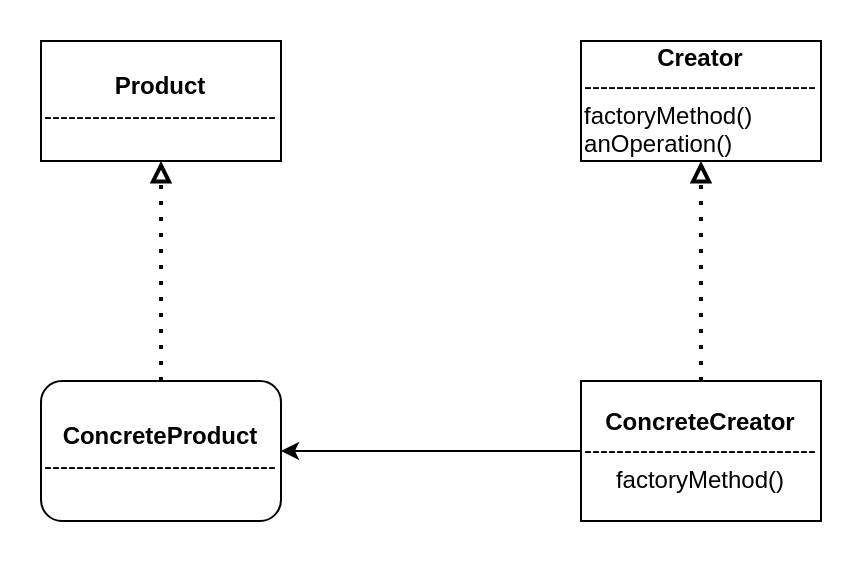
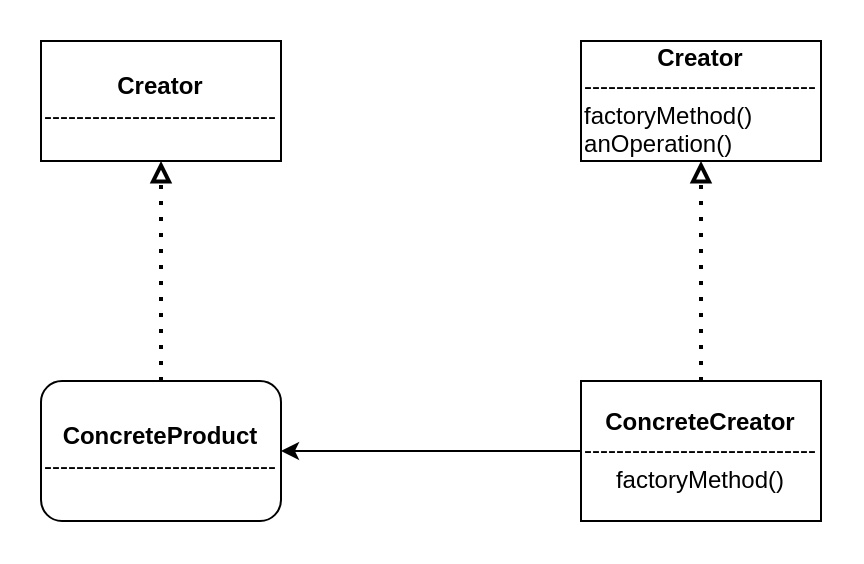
node "Product -----------------------------": label "Product -----------------------------" -> "Creator -----------------------------"
